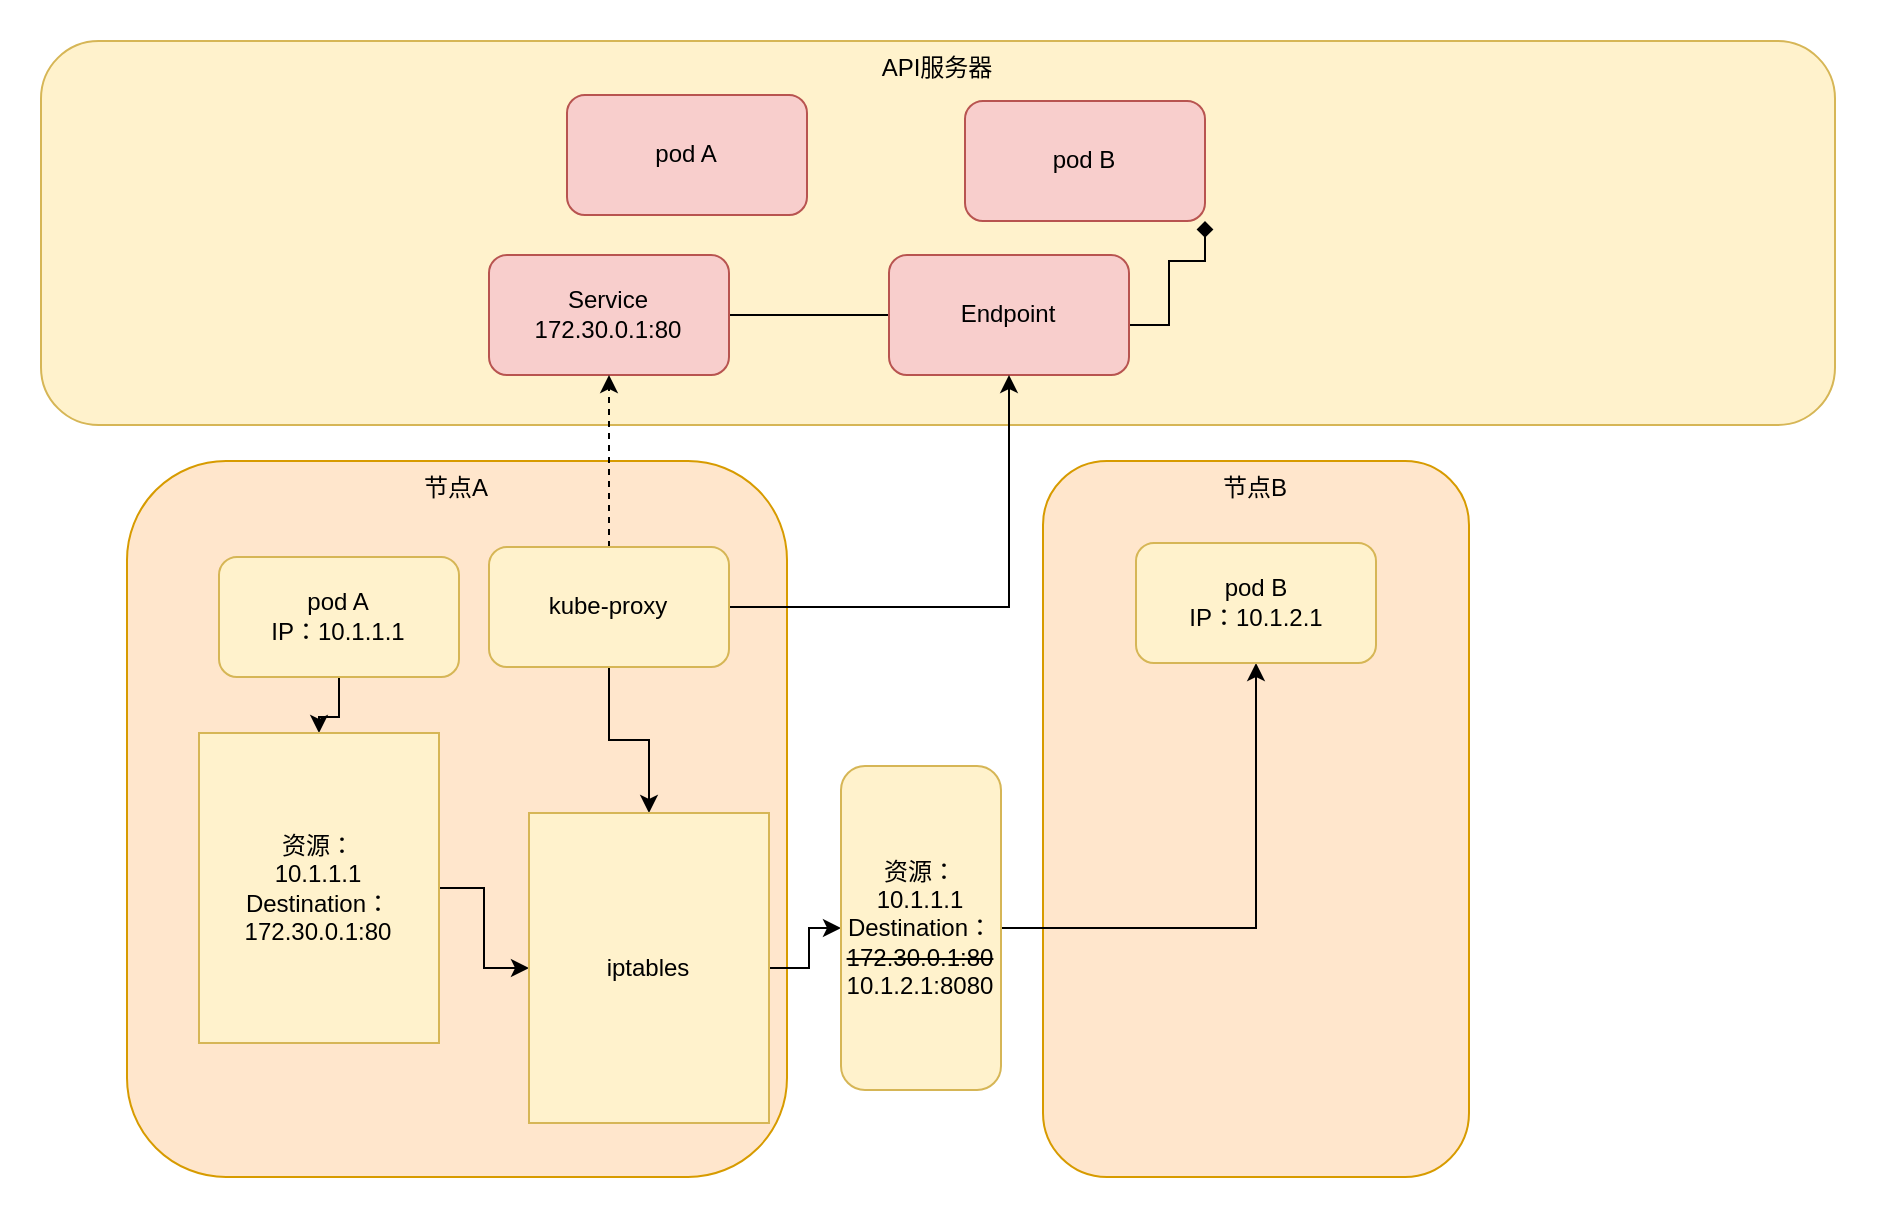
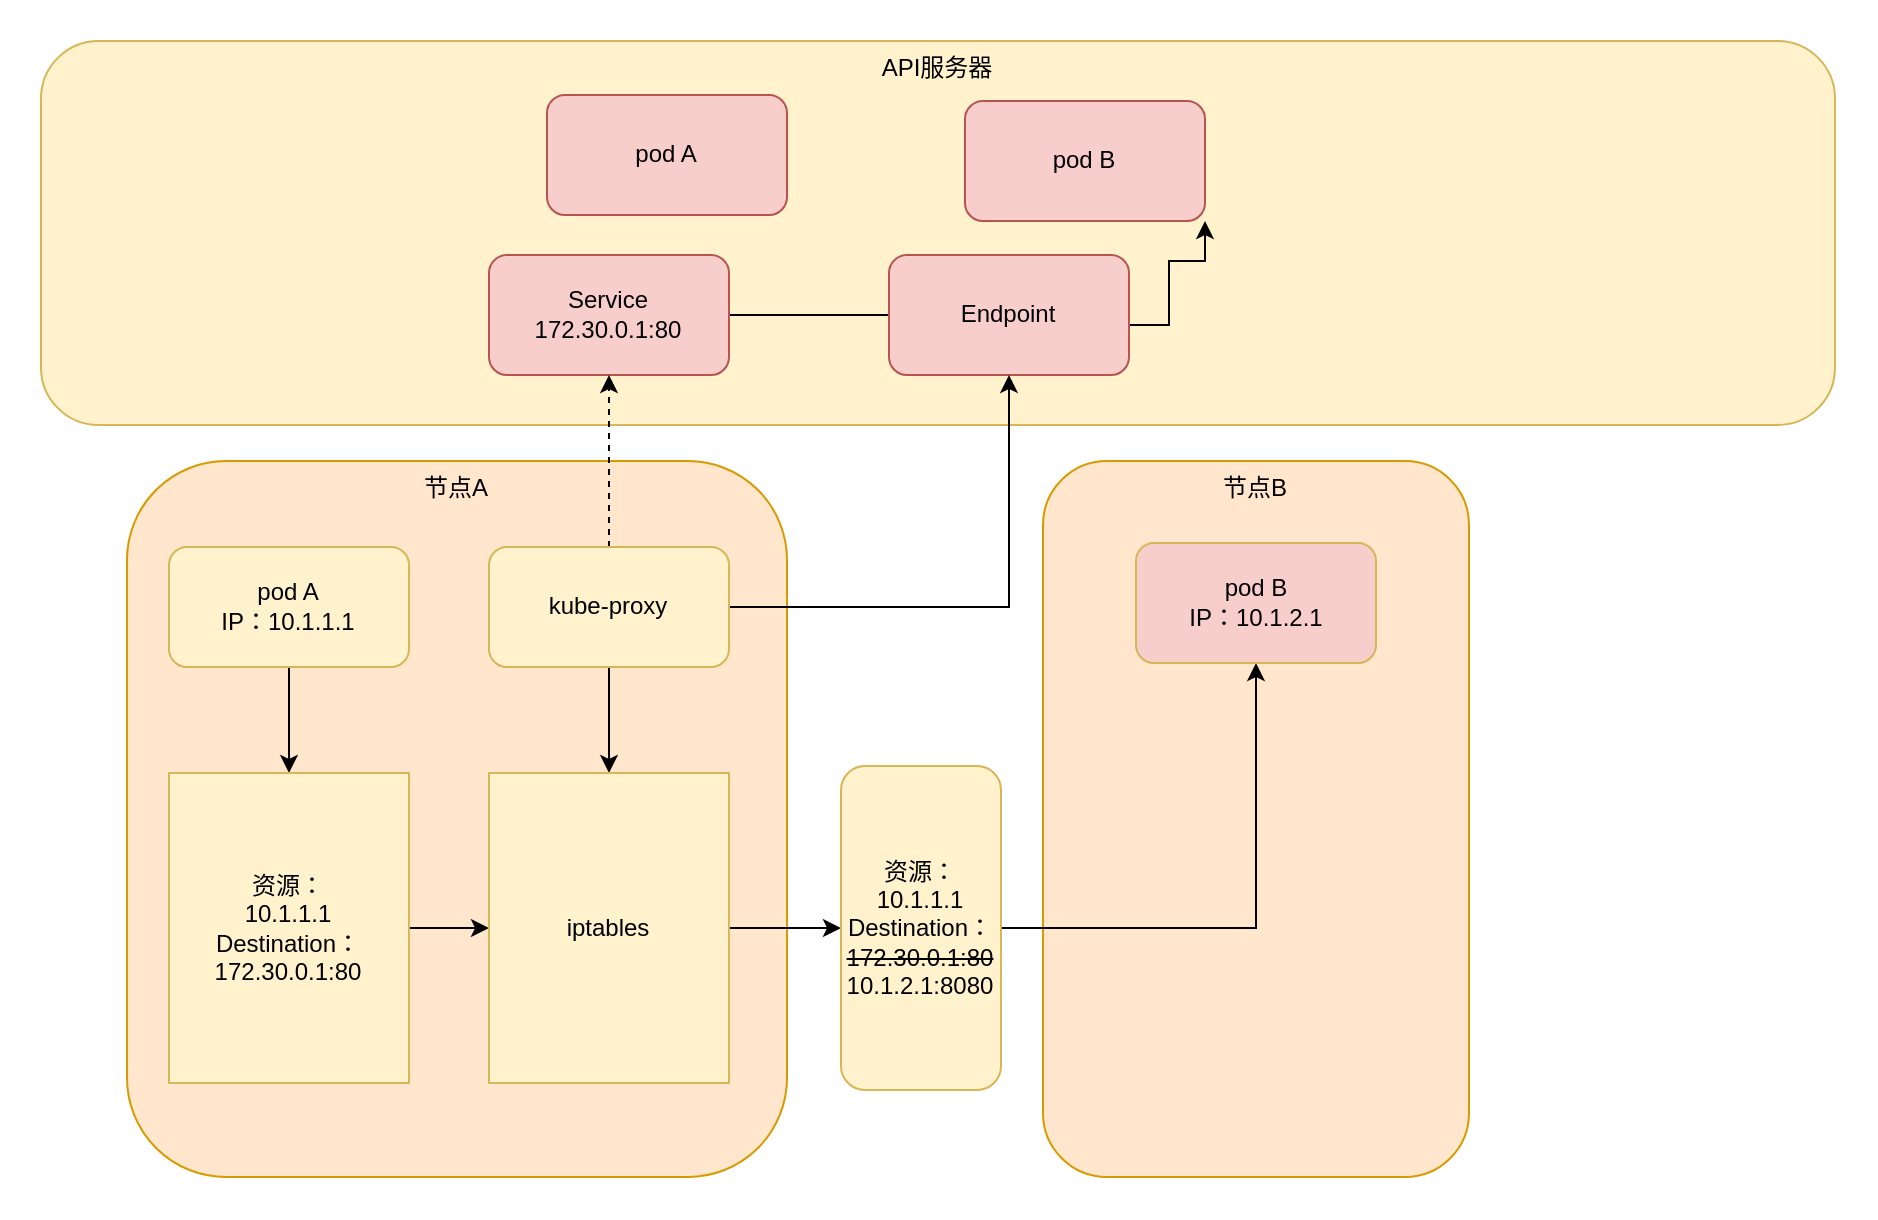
node "pod A": moved (687, 155) -> (667, 155)
edge "Endpoint" -> "pod B": arrowhead diamond -> classic
node "pod B IP：10.1.2.1": fillcolor #fff2cc -> #f8cecc
node "pod A IP：10.1.1.1": moved (339, 617) -> (289, 607)
node "资源： 10.1.1.1 Destination： 172.30.0.1:80": moved (319, 888) -> (289, 928)
node "iptables": moved (649, 968) -> (609, 928)
